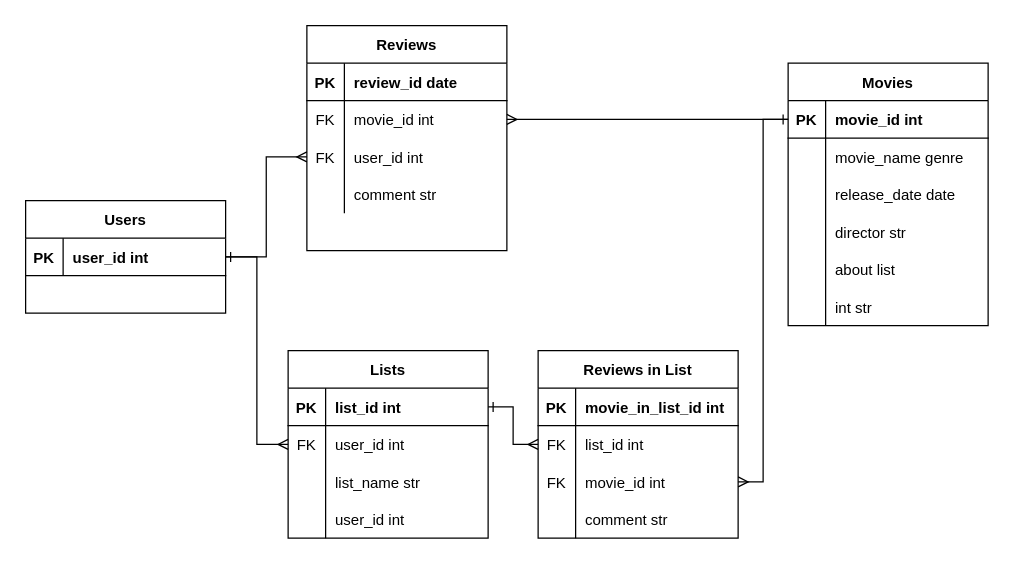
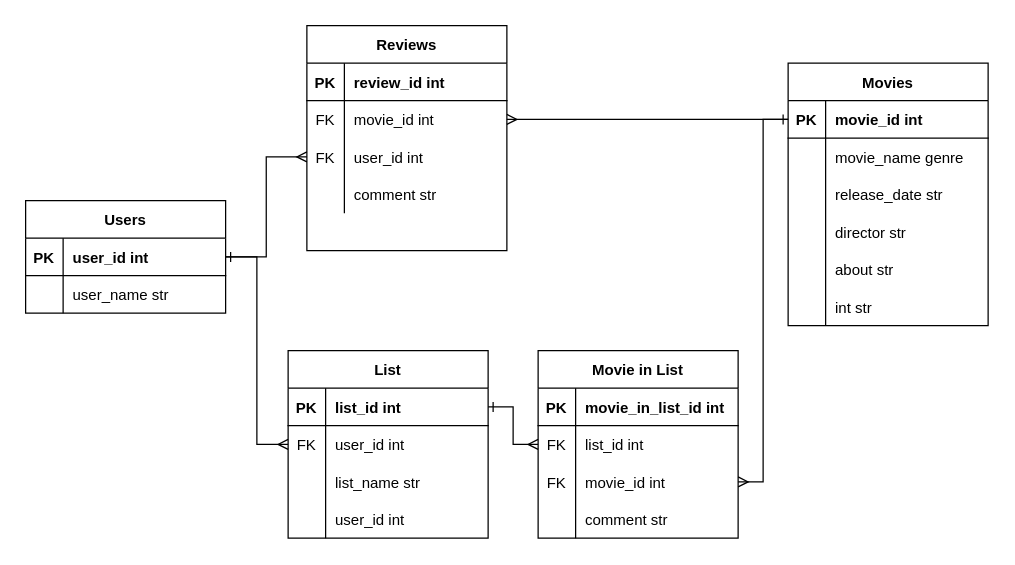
node "review_id date": label "review_id date" -> "review_id int"
node "release_date date": label "release_date date" -> "release_date str"
node "about list": label "about list" -> "about str"
node "user_name str": added
node "Lists": label "Lists" -> "List"
node "Reviews in List": label "Reviews in List" -> "Movie in List"
